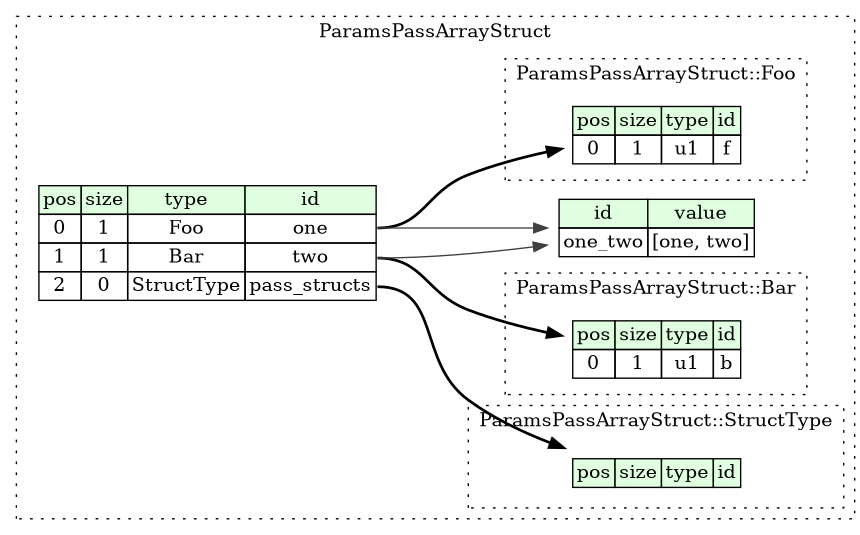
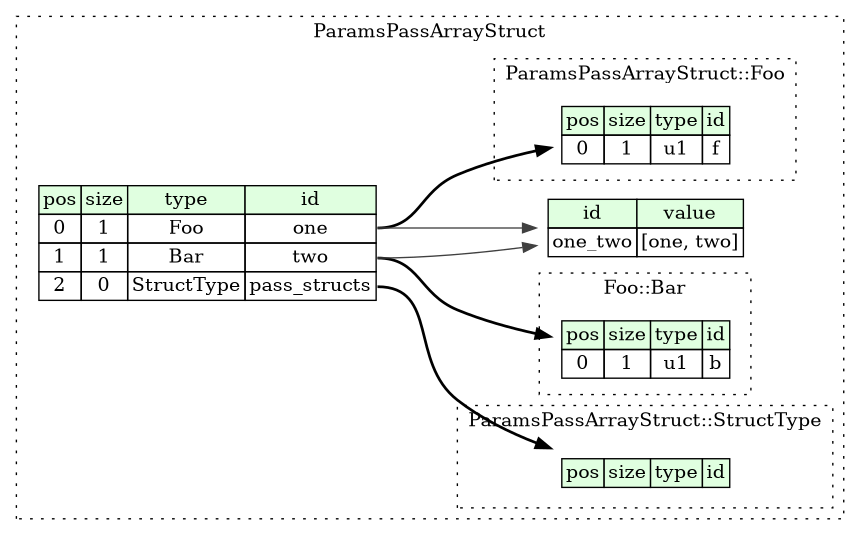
cluster "ParamsPassArrayStruct::Bar": label "ParamsPassArrayStruct::Bar" -> "Foo::Bar"
